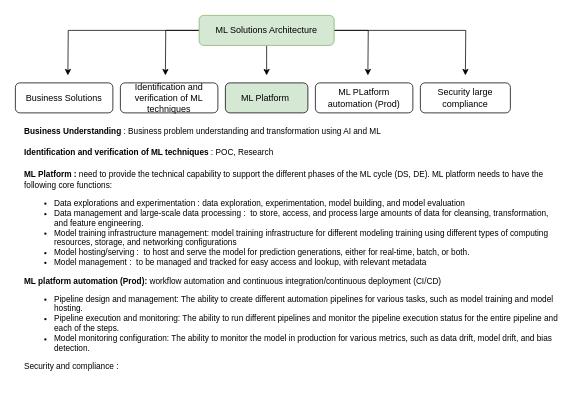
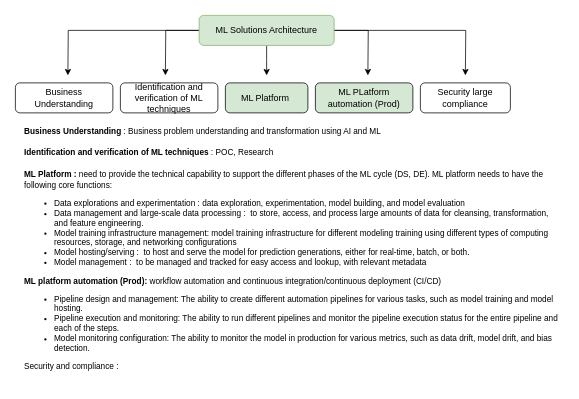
node "Business Solutions": label "Business Solutions" -> "Business Understanding"
node "ML PLatform automation (Prod)": fillcolor #ffffff -> #d5e8d4
